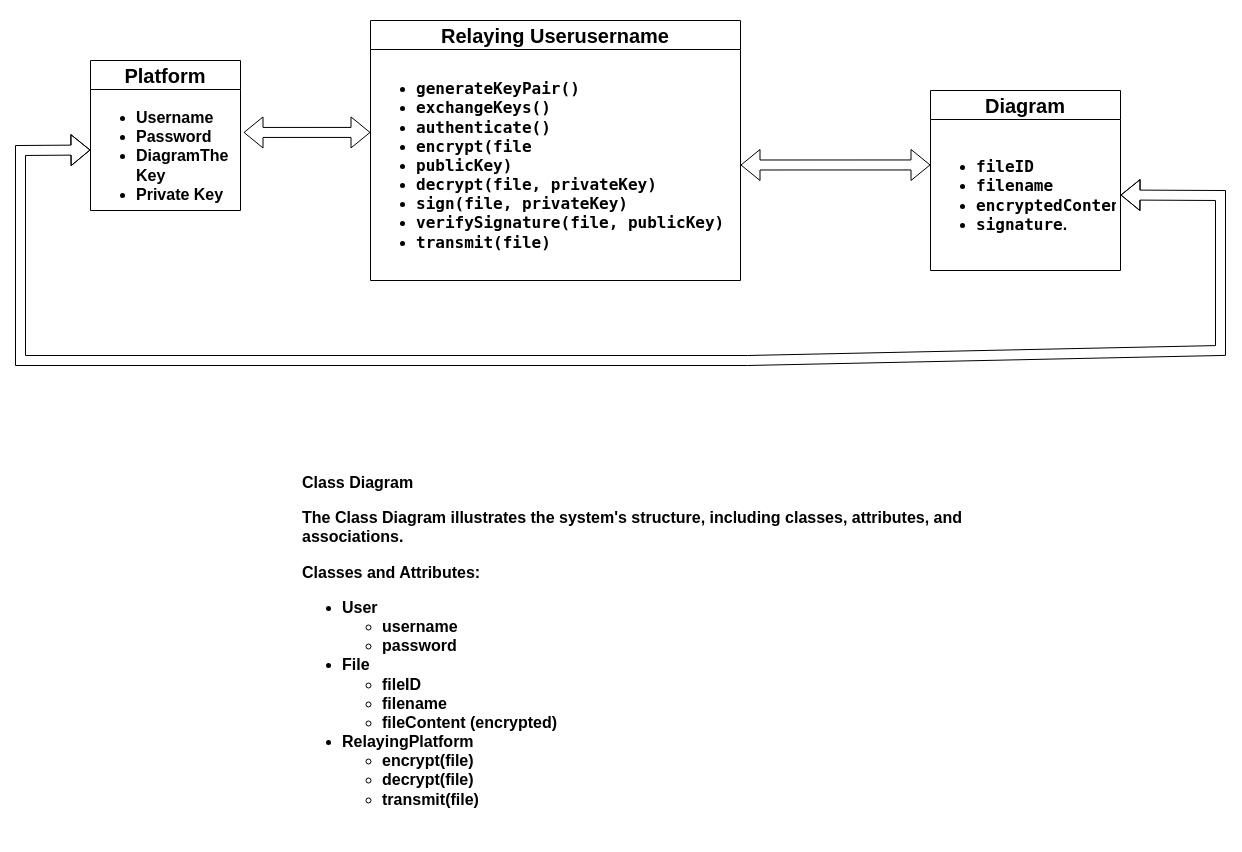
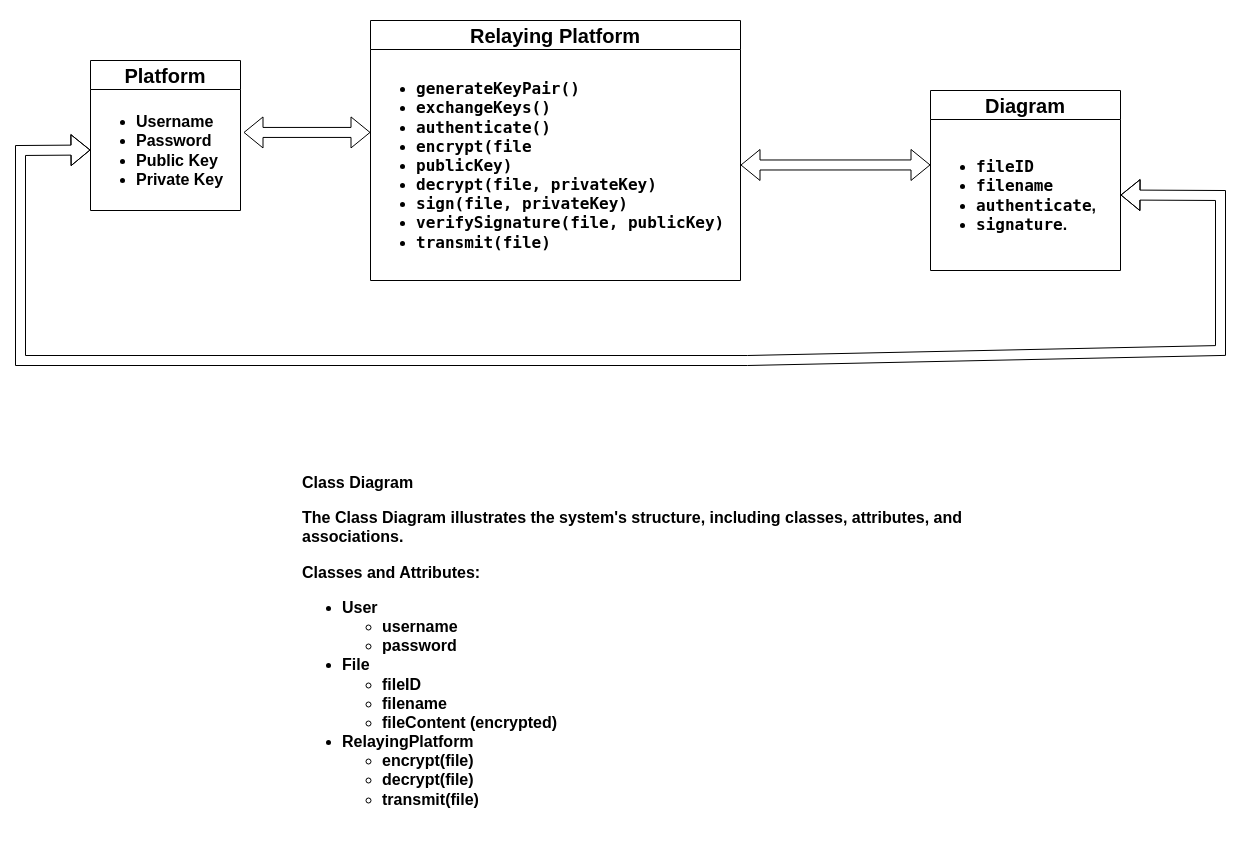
node "Relaying Userusername": label "Relaying Userusername" -> "Relaying Platform"
node "Username Password DiagramThe Key Private Key": label "Username Password DiagramThe Key Private Key" -> "Username Password Public Key Private Key"
node "fileID filename encryptedContent, signature.": label "fileID filename encryptedContent, signature." -> "fileID filename authenticate, signature."
